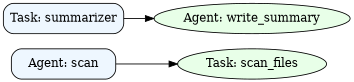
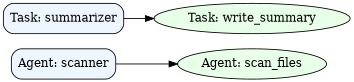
node "Agent: write_summary": label "Agent: write_summary" -> "Task: write_summary"
node "Agent: scan": label "Agent: scan" -> "Agent: scanner"
node "Task: scan_files": label "Task: scan_files" -> "Agent: scan_files"
